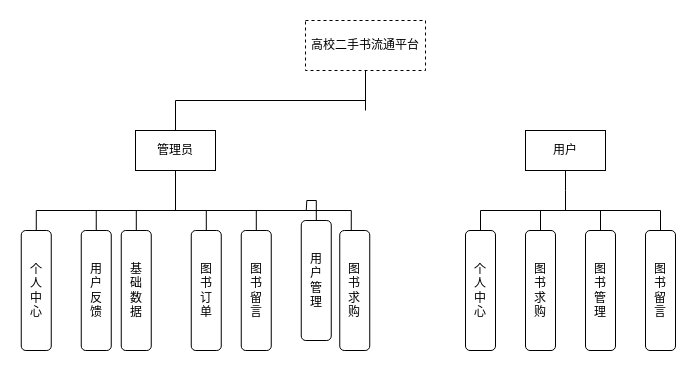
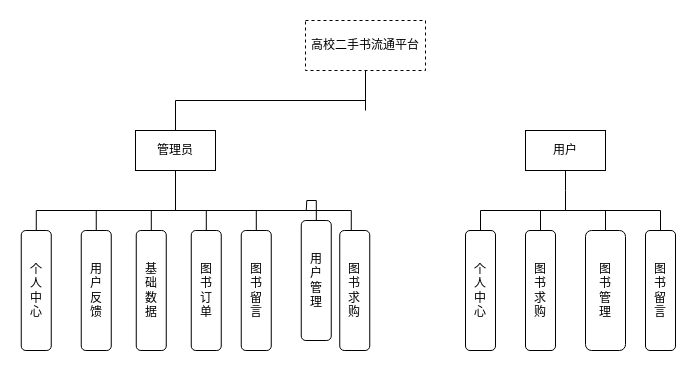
node "基 础 数 据": moved (136, 291) -> (151, 291)
node "图 书 管 理": size 30x120 -> 40x120
